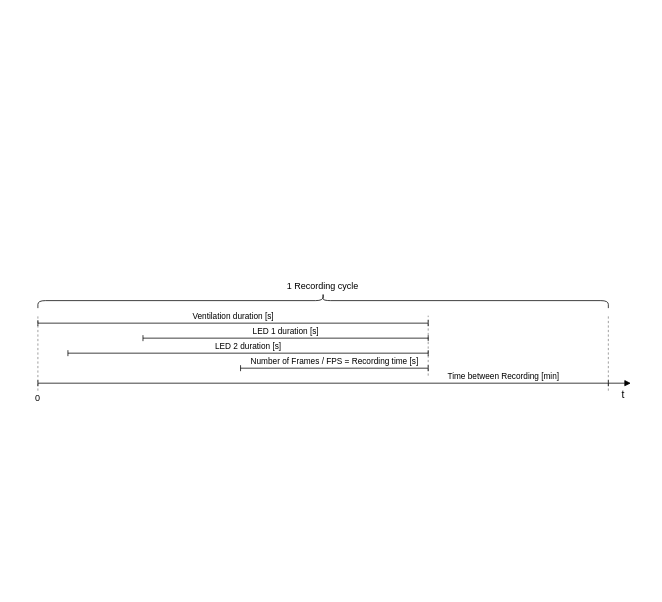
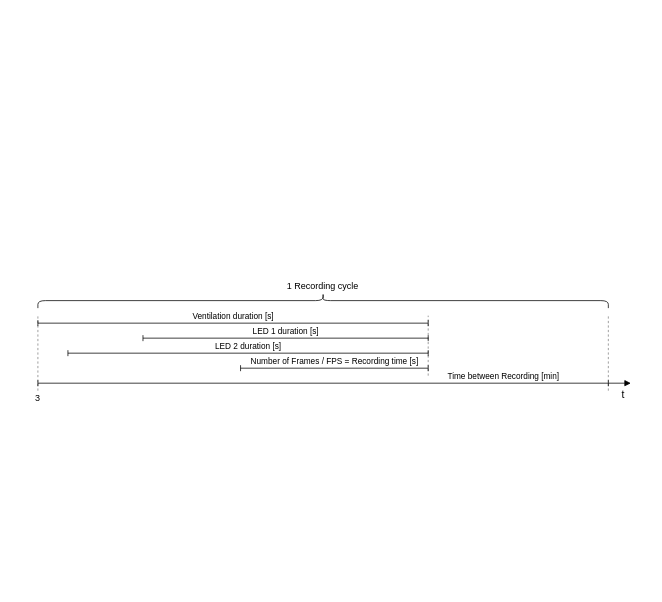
node "0": label "0" -> "3"
